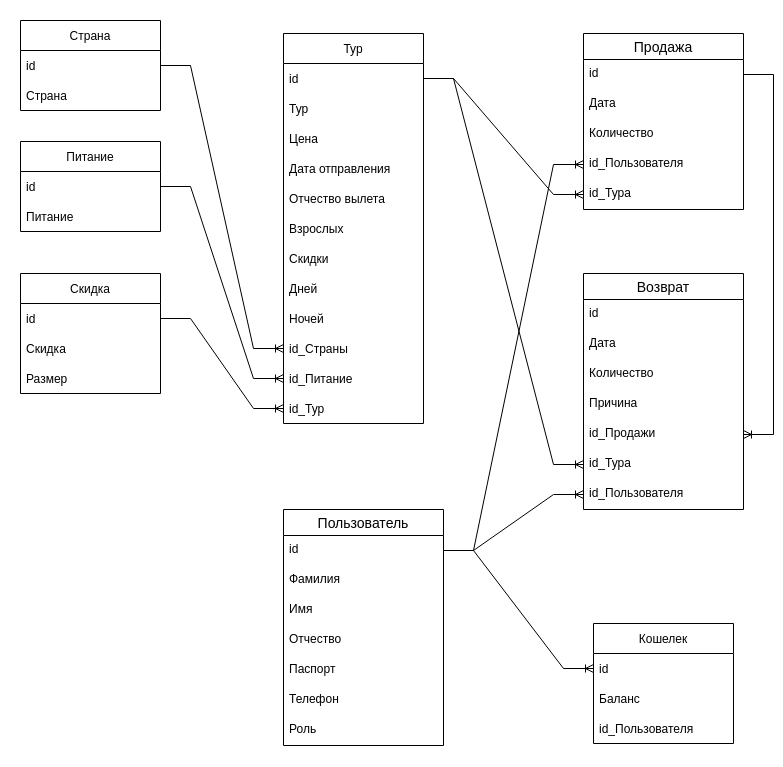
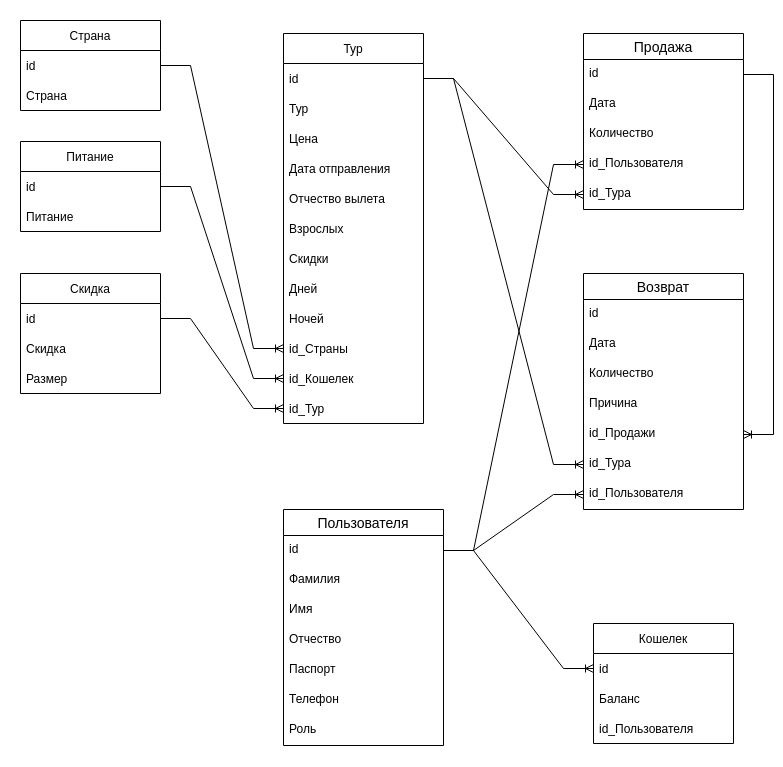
node "id_Питание": label "id_Питание" -> "id_Кошелек"
node "Пользователь": label "Пользователь" -> "Пользователя"
